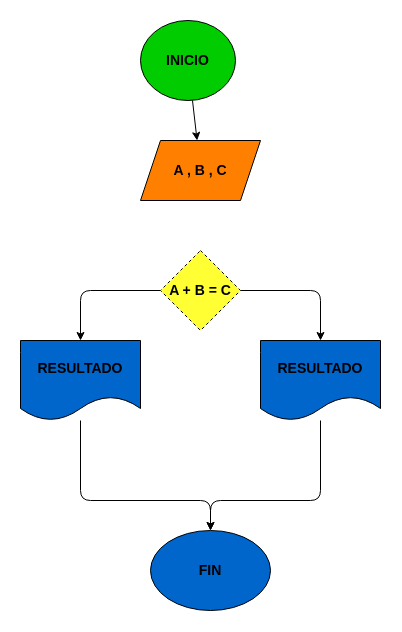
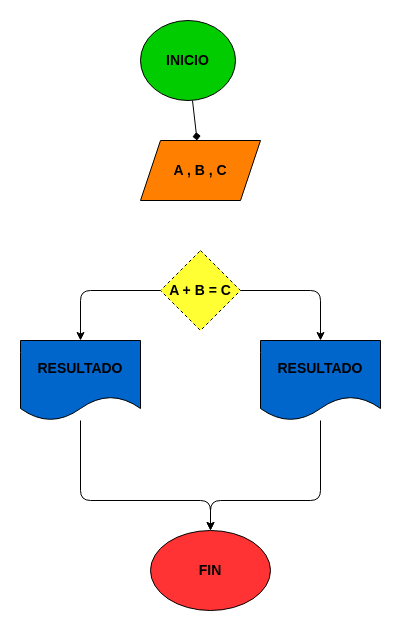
edge "INICIO" -> "A , B , C": arrowhead classic -> diamond
node "FIN": fillcolor #0066cc -> #ff3333
